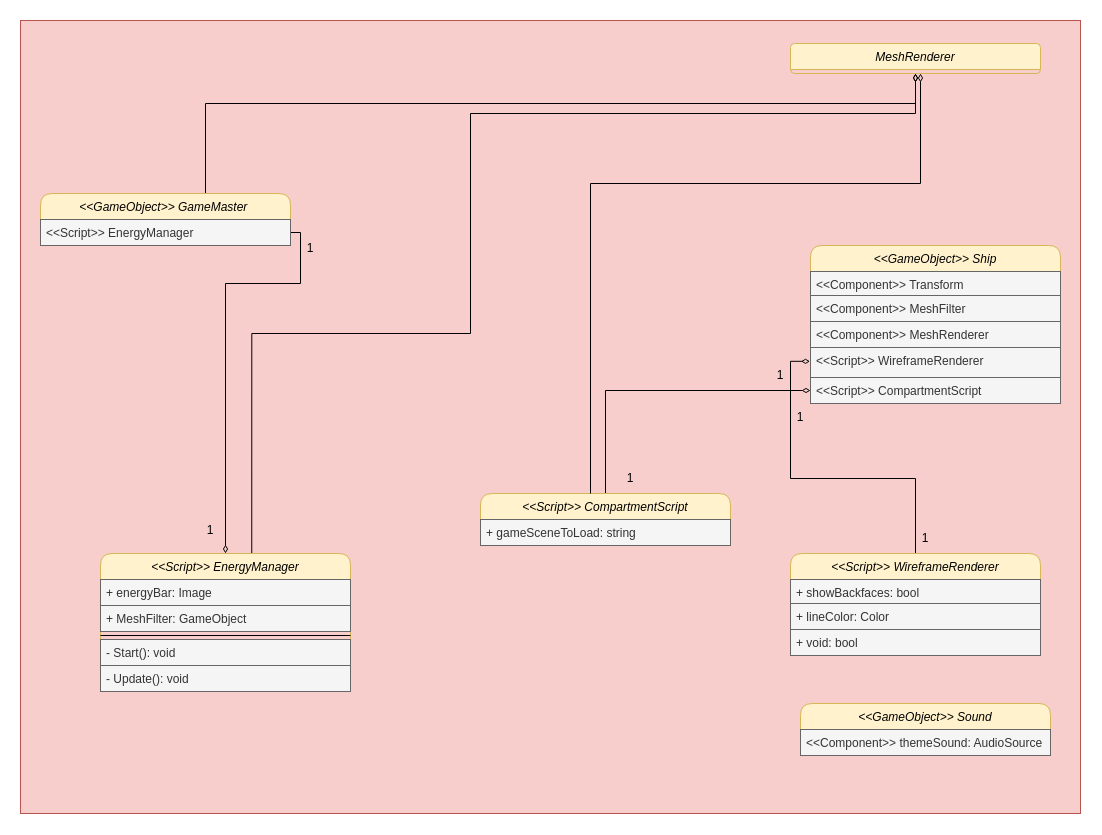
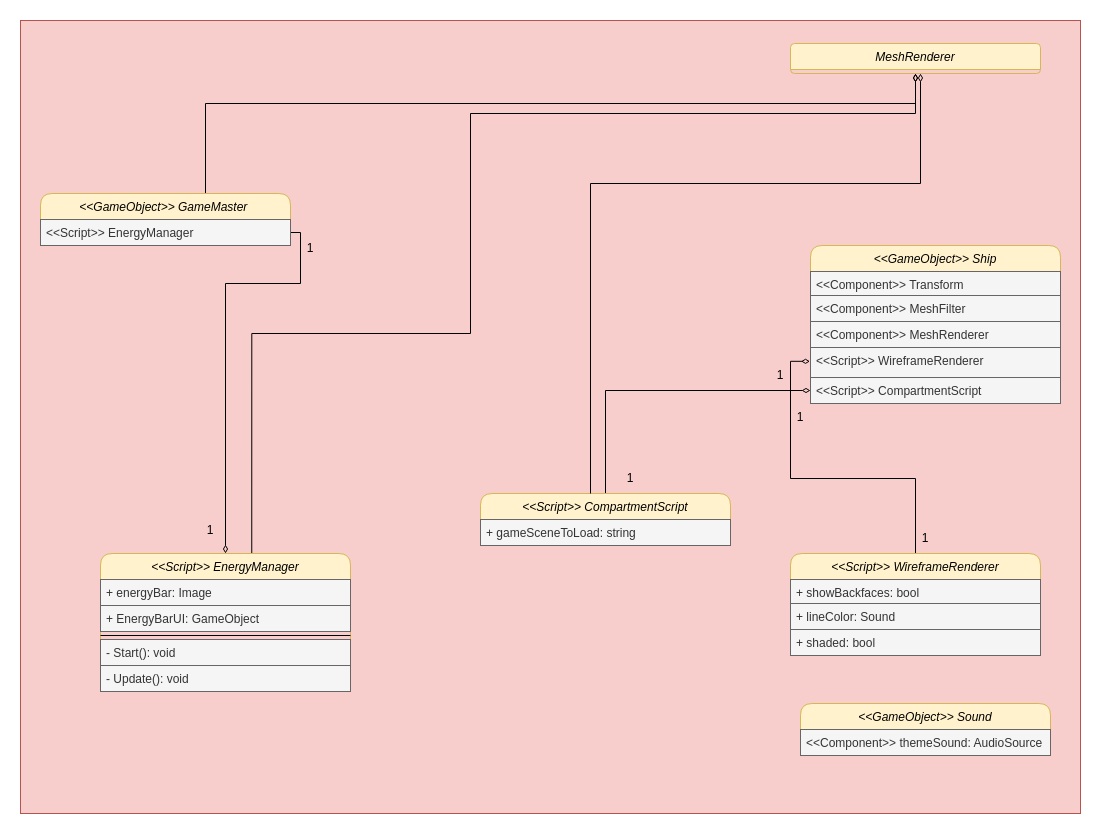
node "+ lineColor: Color": label "+ lineColor: Color" -> "+ lineColor: Sound"
node "+ MeshFilter: GameObject": label "+ MeshFilter: GameObject" -> "+ EnergyBarUI: GameObject"
node "+ void: bool": label "+ void: bool" -> "+ shaded: bool"
